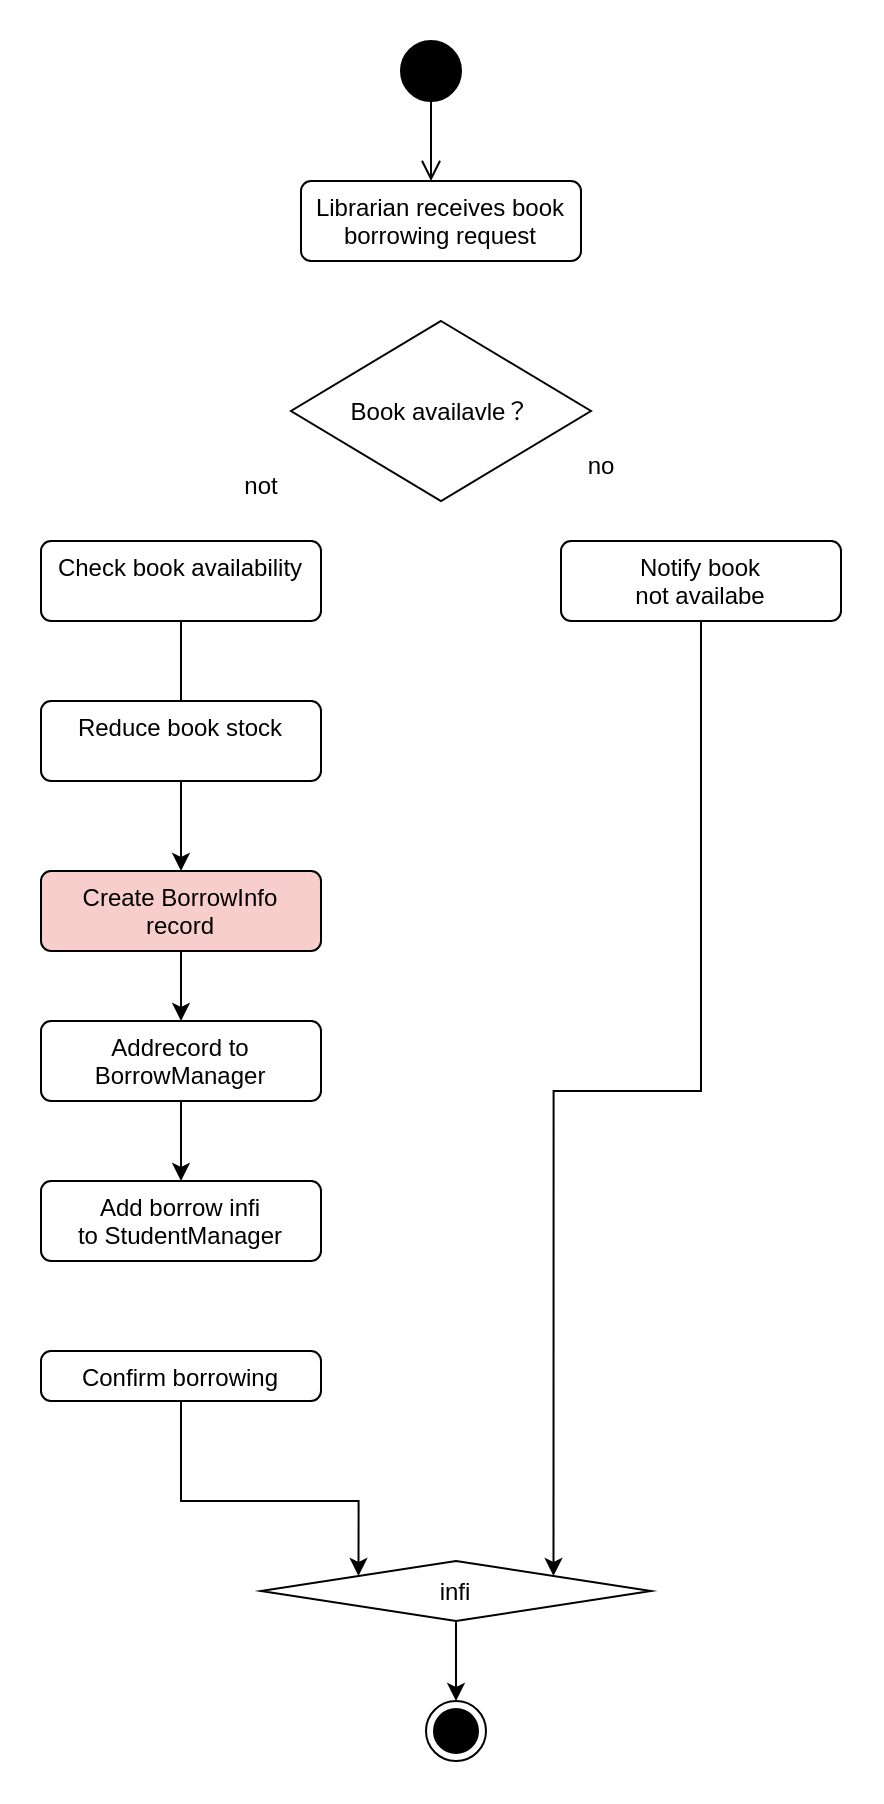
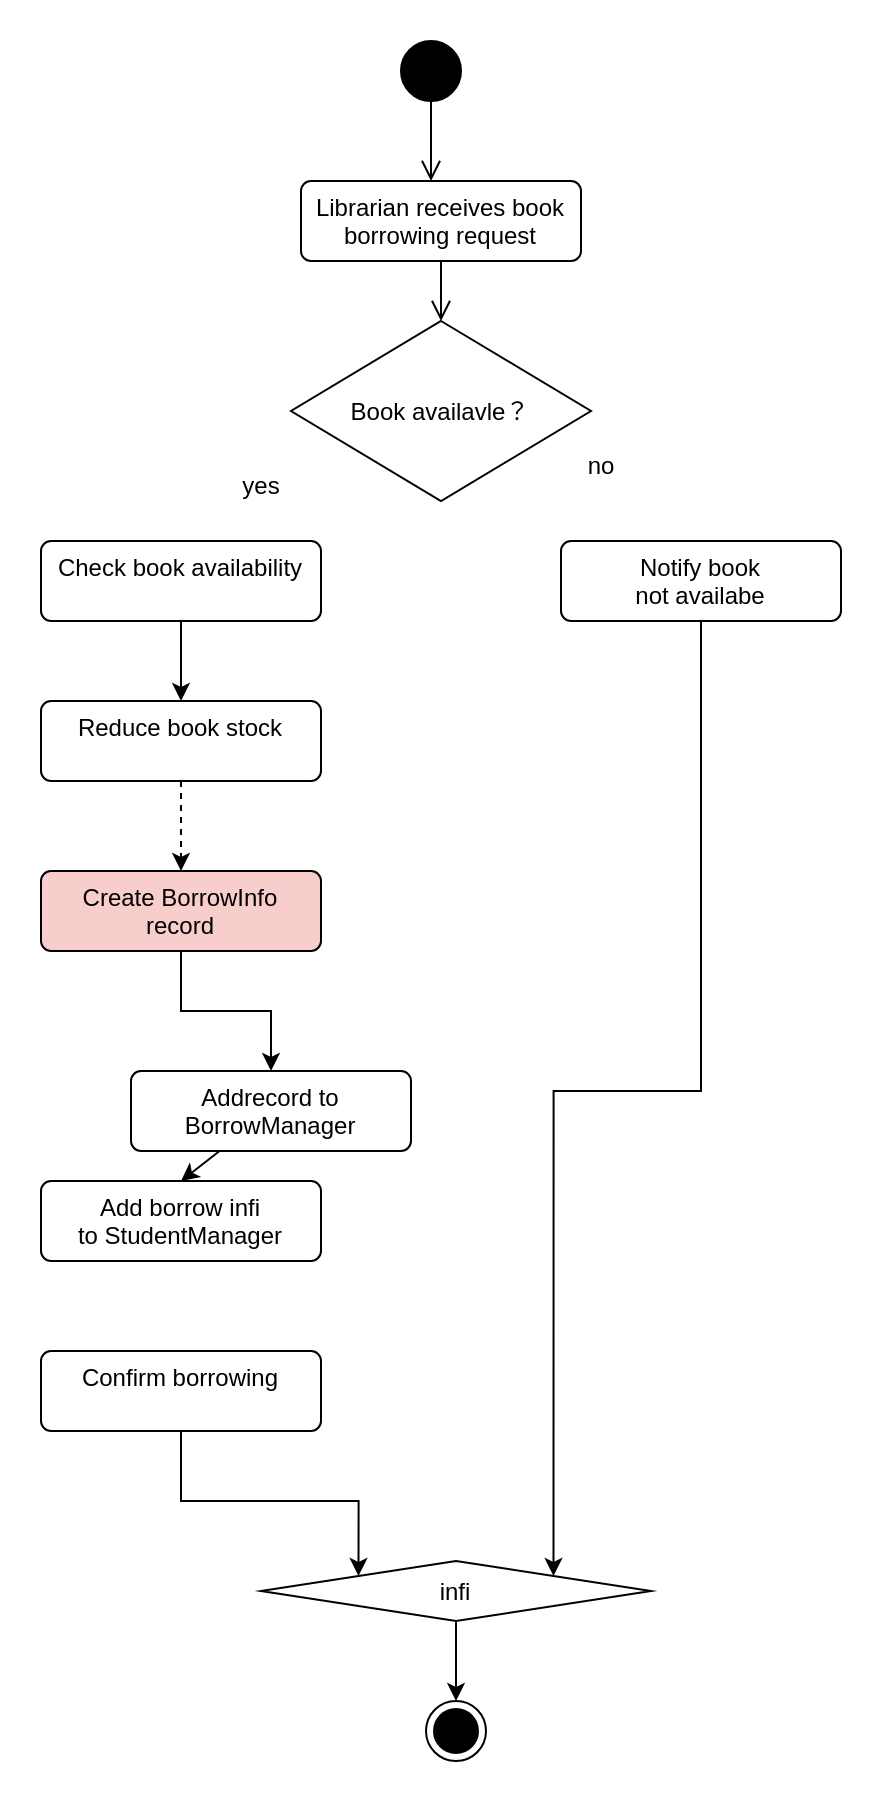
edge "Librarian receives book borrowing request" -> "Book availavle？": added
node "not": label "not" -> "yes"
edge "Check book availability" -- "Reduce book stock": arrowhead none -> classic
edge "Reduce book stock" -> "Create BorrowInfo record": style solid -> dashed
node "Addrecord to BorrowManager": moved (181, 1061) -> (271, 1111)
node "Confirm borrowing": size 280x50 -> 280x80
